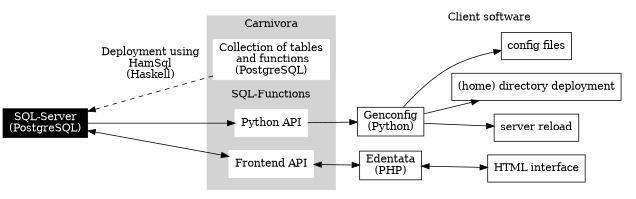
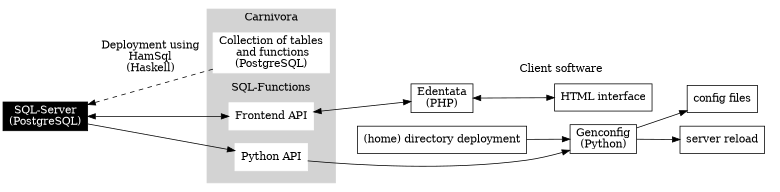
edge "Genconfig (Python)" -> "(home) directory deployment": reversed
